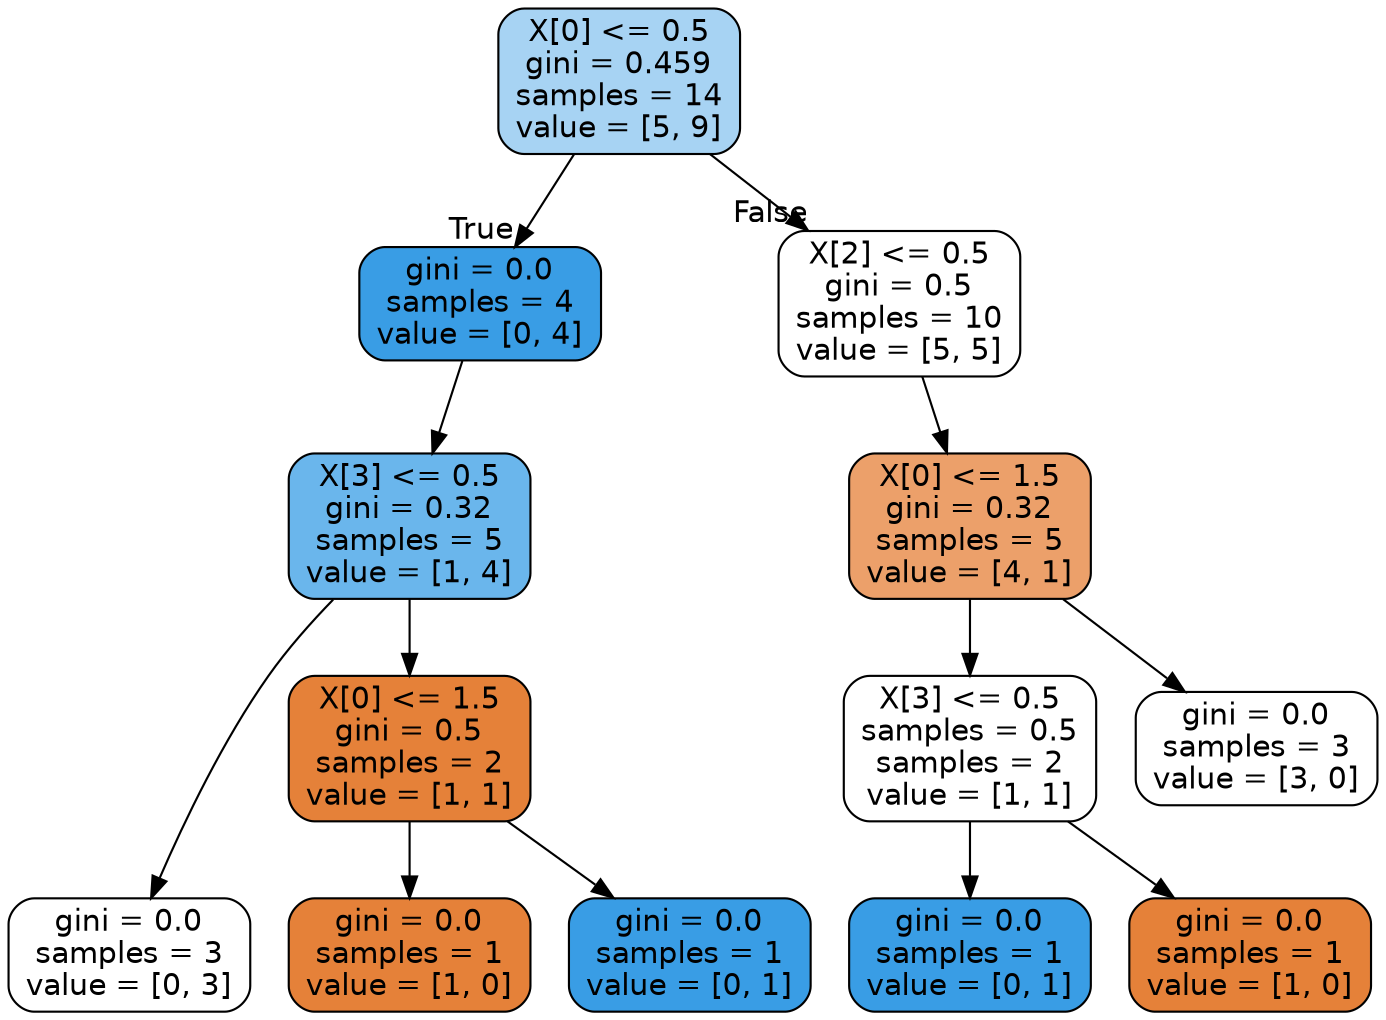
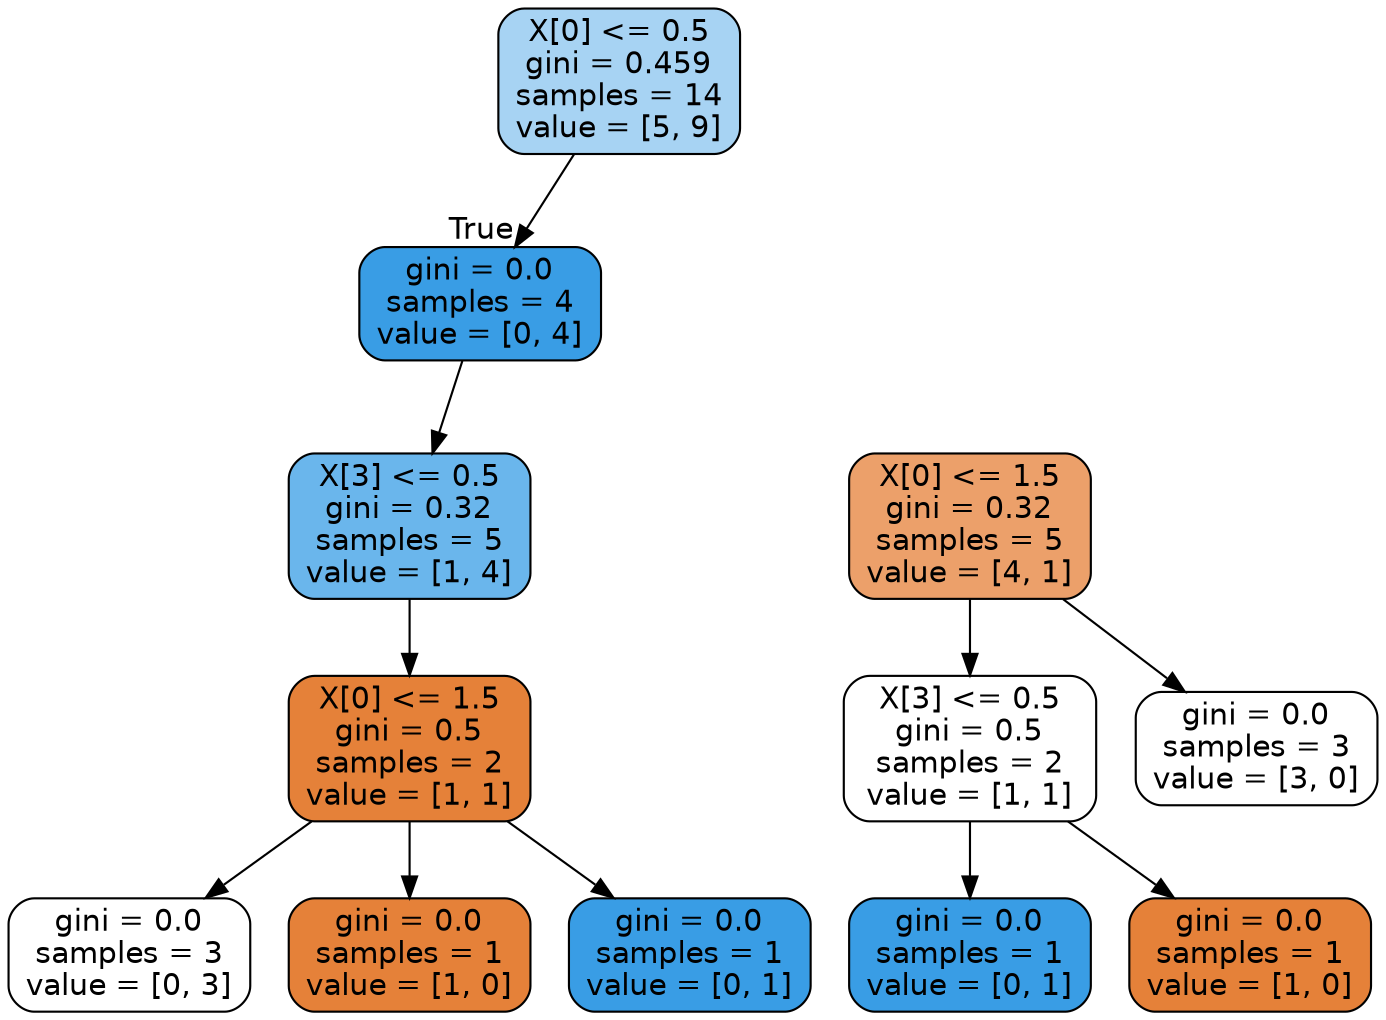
node "X[2] <= 0.5 gini = 0.5 samples = 10 value = [5, 5]": removed
edge "X[3] <= 0.5 gini = 0.32 samples = 5 value = [1, 4]" -> "gini = 0.0 samples = 3 value = [0, 3]": now "X[0] <= 1.5 gini = 0.5 samples = 2 value = [1, 1]" -> "gini = 0.0 samples = 3 value = [0, 3]"
node "X[3] <= 0.5 samples = 0.5 samples = 2 value = [1, 1]": label "X[3] <= 0.5 samples = 0.5 samples = 2 value = [1, 1]" -> "X[3] <= 0.5 gini = 0.5 samples = 2 value = [1, 1]"
